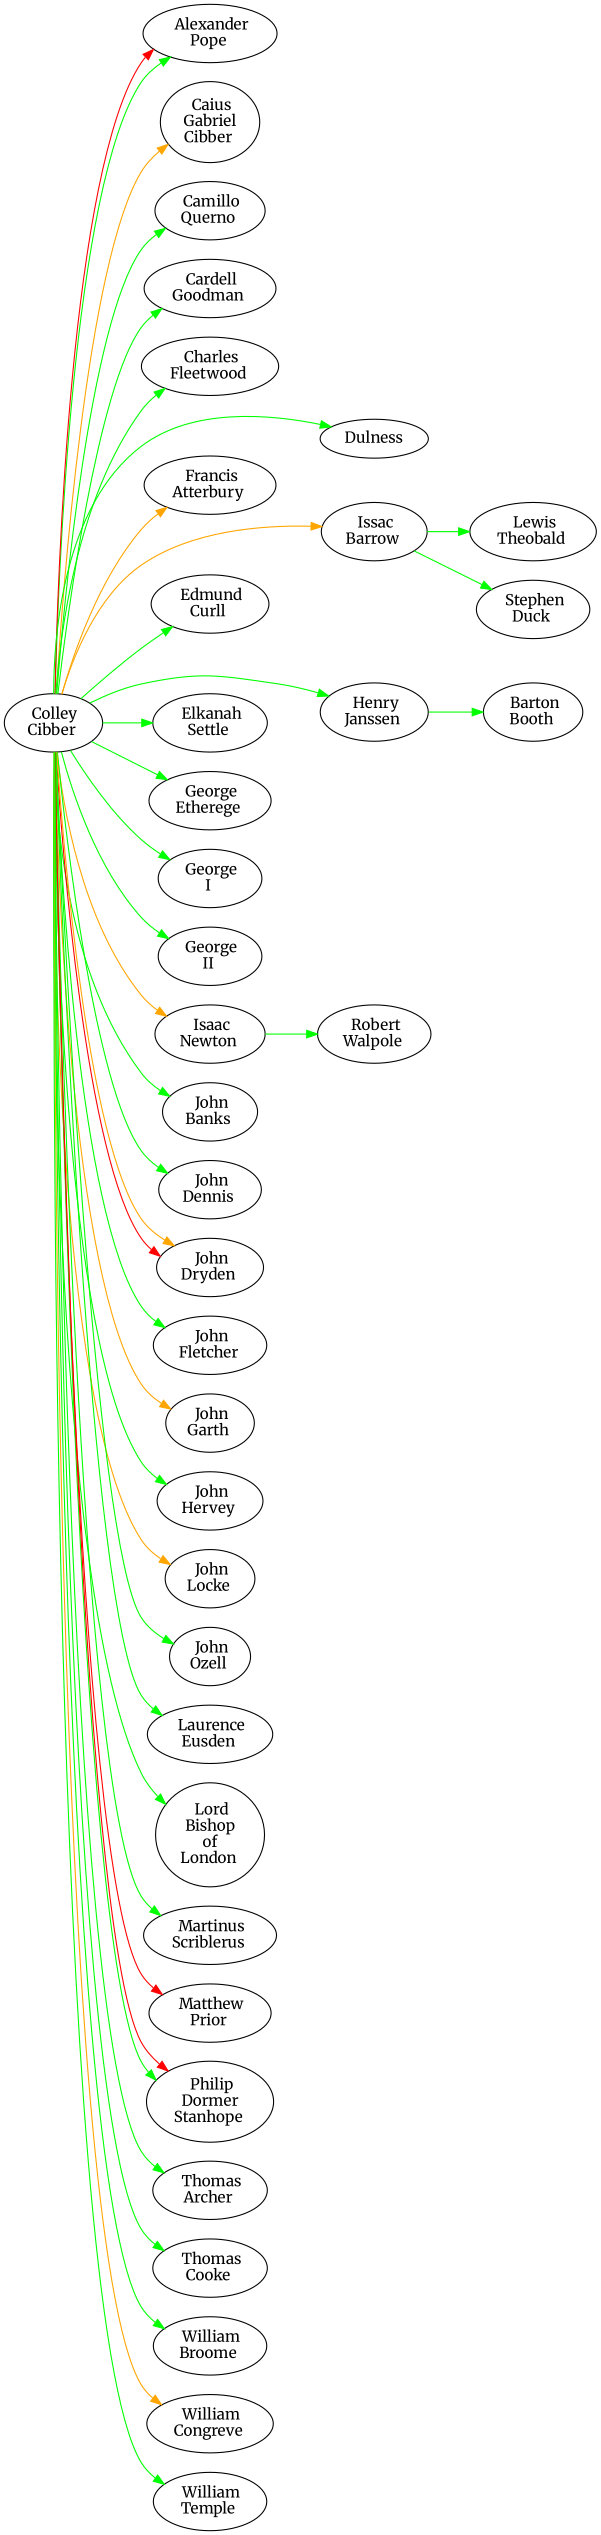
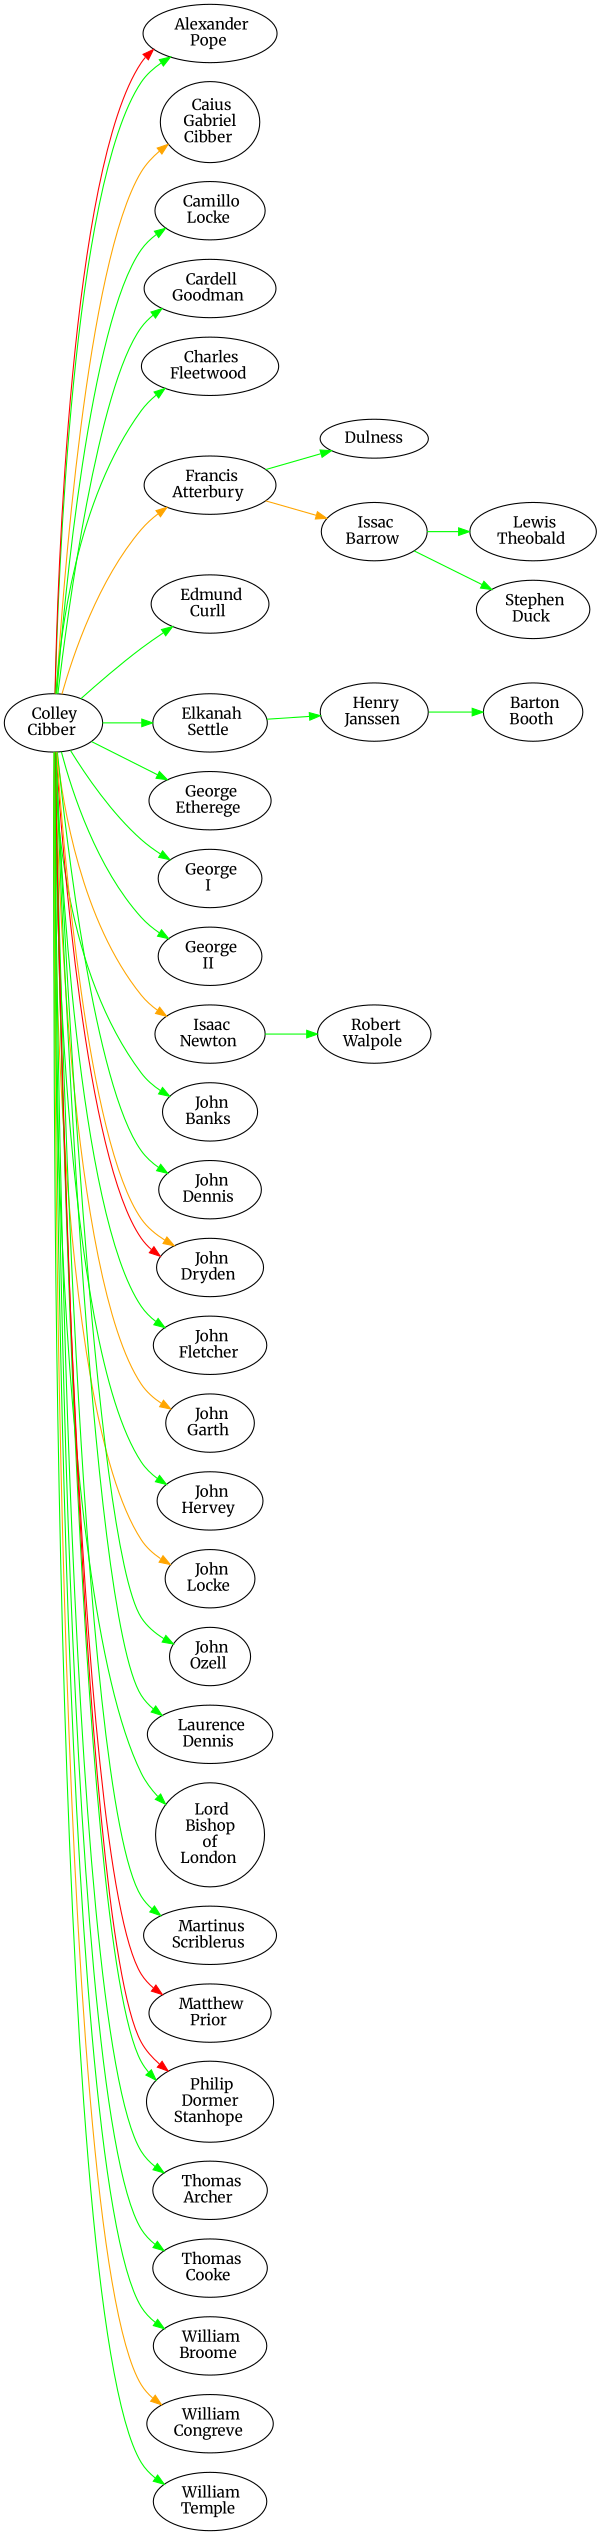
node "Camillo": text "Querno" -> "Locke"
edge "Colley" -> "Dulness": now "Francis" -> "Dulness"
edge "Colley" -> "Issac": now "Francis" -> "Issac"
edge "Colley" -> "Henry": now "Elkanah" -> "Henry"
node "Laurence": text "Eusden" -> "Dennis"
